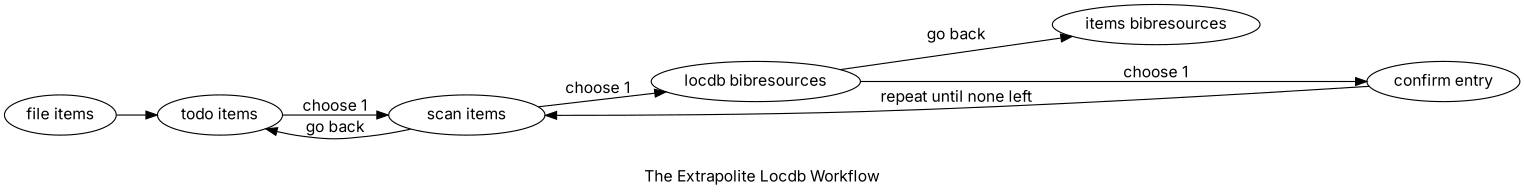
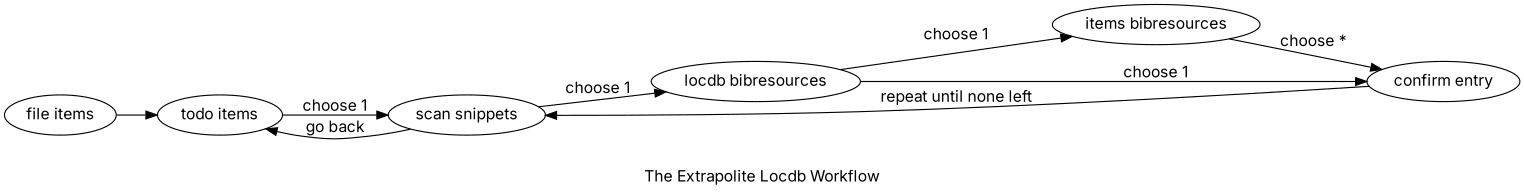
edge "locdb bibresources" -> "items bibresources": label "go back" -> "choose 1"
edge "items bibresources" -> "confirm entry": added, label "choose *"
node "scan items": label "scan items" -> "scan snippets"
